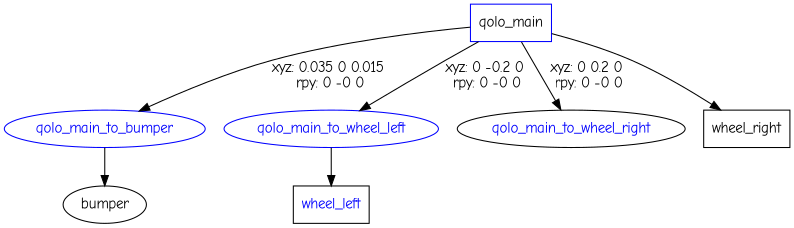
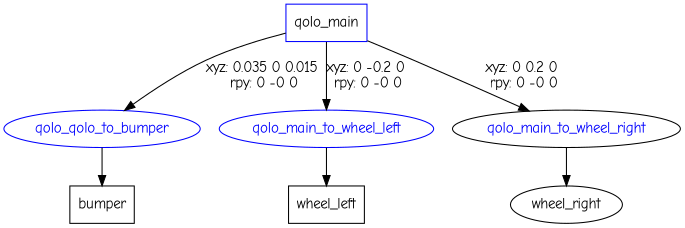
edge "qolo_main" -> "wheel_right": now "qolo_main_to_wheel_right" -> "wheel_right"
node "qolo_main_to_bumper": label "qolo_main_to_bumper" -> "qolo_qolo_to_bumper"
node "wheel_right": shape box -> ellipse
node "bumper": shape ellipse -> box
node "wheel_left": fontcolor blue -> black
